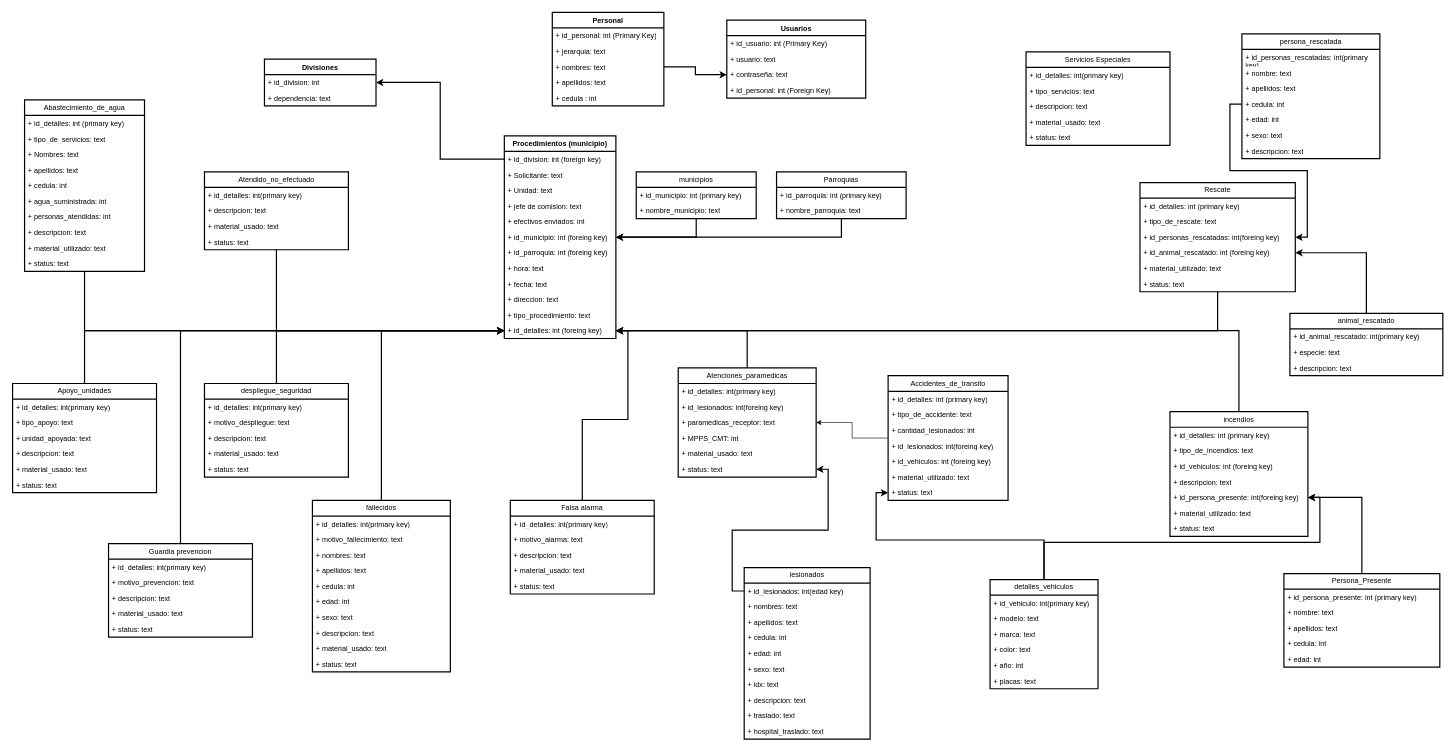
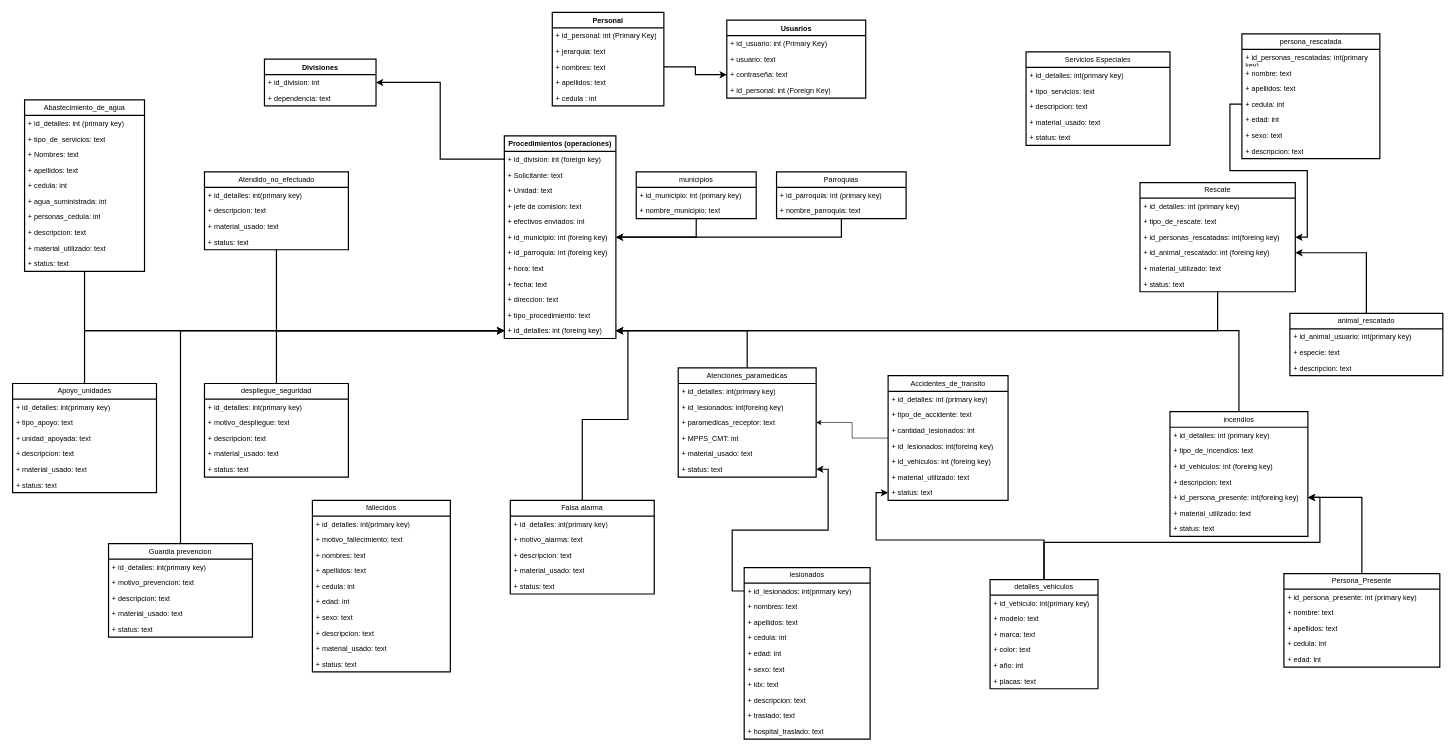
node "Procedimientos (municipio)": label "Procedimientos (municipio)" -> "Procedimientos (operaciones)"
node "+ personas_atendidas: int": label "+ personas_atendidas: int" -> "+ personas_cedula: int"
node "+ id_animal_rescatado: int(primary key)": label "+ id_animal_rescatado: int(primary key)" -> "+ id_animal_usuario: int(primary key)"
edge "fallecidos" -> "+ id_detalles: int (foreing key)": removed
node "+ id_lesionados: int(edad key)": label "+ id_lesionados: int(edad key)" -> "+ id_lesionados: int(primary key)"
